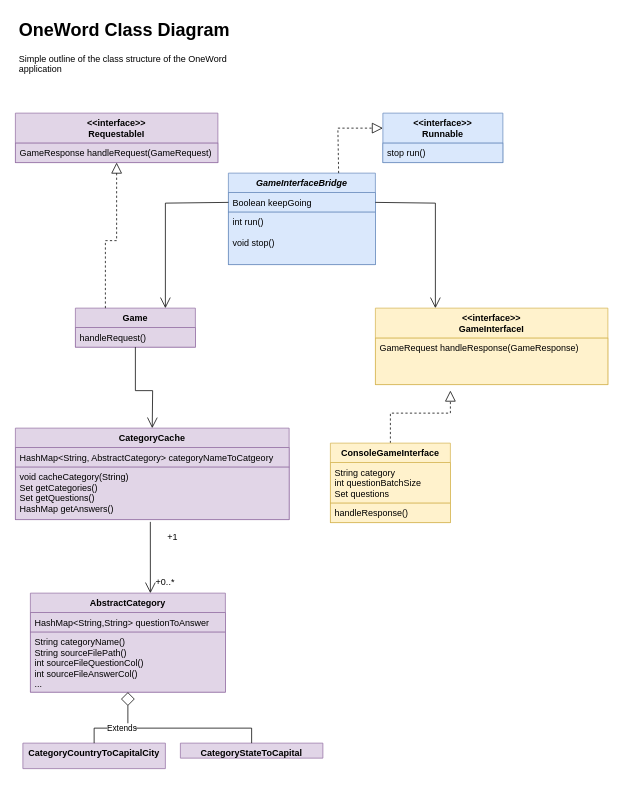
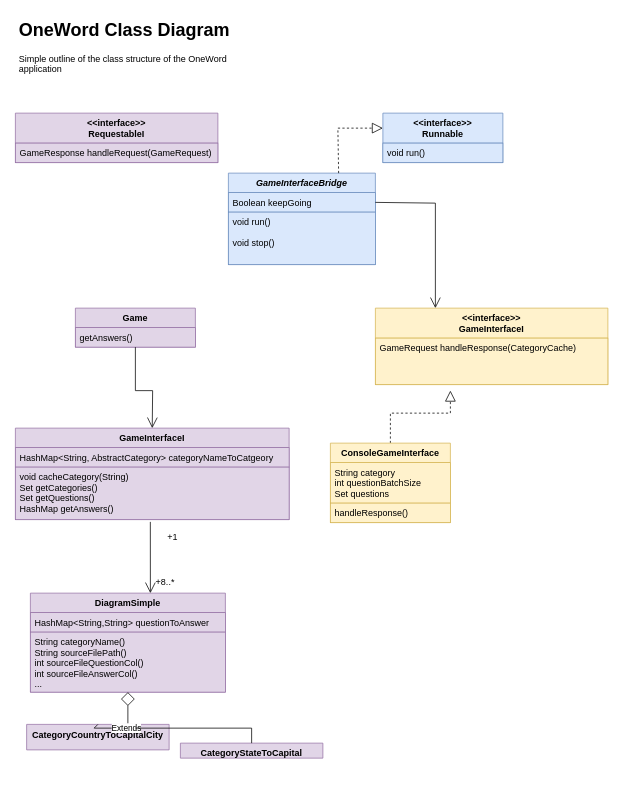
node "stop run()": label "stop run()" -> "void run()"
node "int run() void stop()": label "int run() void stop()" -> "void run() void stop()"
edge "Boolean keepGoing" -> "Game": removed
edge "Game" -> "GameResponse handleRequest(GameRequest)": removed
node "handleRequest()": label "handleRequest()" -> "getAnswers()"
node "GameRequest handleResponse(GameResponse)": label "GameRequest handleResponse(GameResponse)" -> "GameRequest handleResponse(CategoryCache)"
node "CategoryCache": label "CategoryCache" -> "GameInterfaceI"
node "+0..*": label "+0..*" -> "+8..*"
node "AbstractCategory": label "AbstractCategory" -> "DiagramSimple"
node "CategoryCountryToCapitalCity": moved (94, 756) -> (98, 737)
